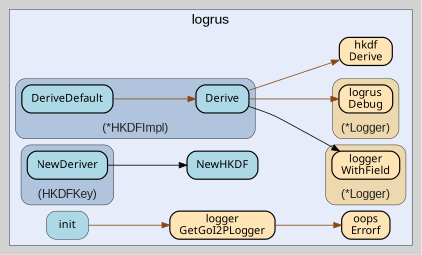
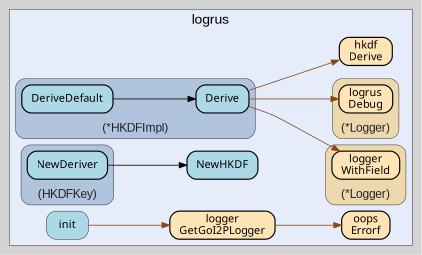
edge "DeriveDefault" -> "Derive": color saddlebrown -> black
edge "Derive" -> "logger WithField": color black -> saddlebrown
